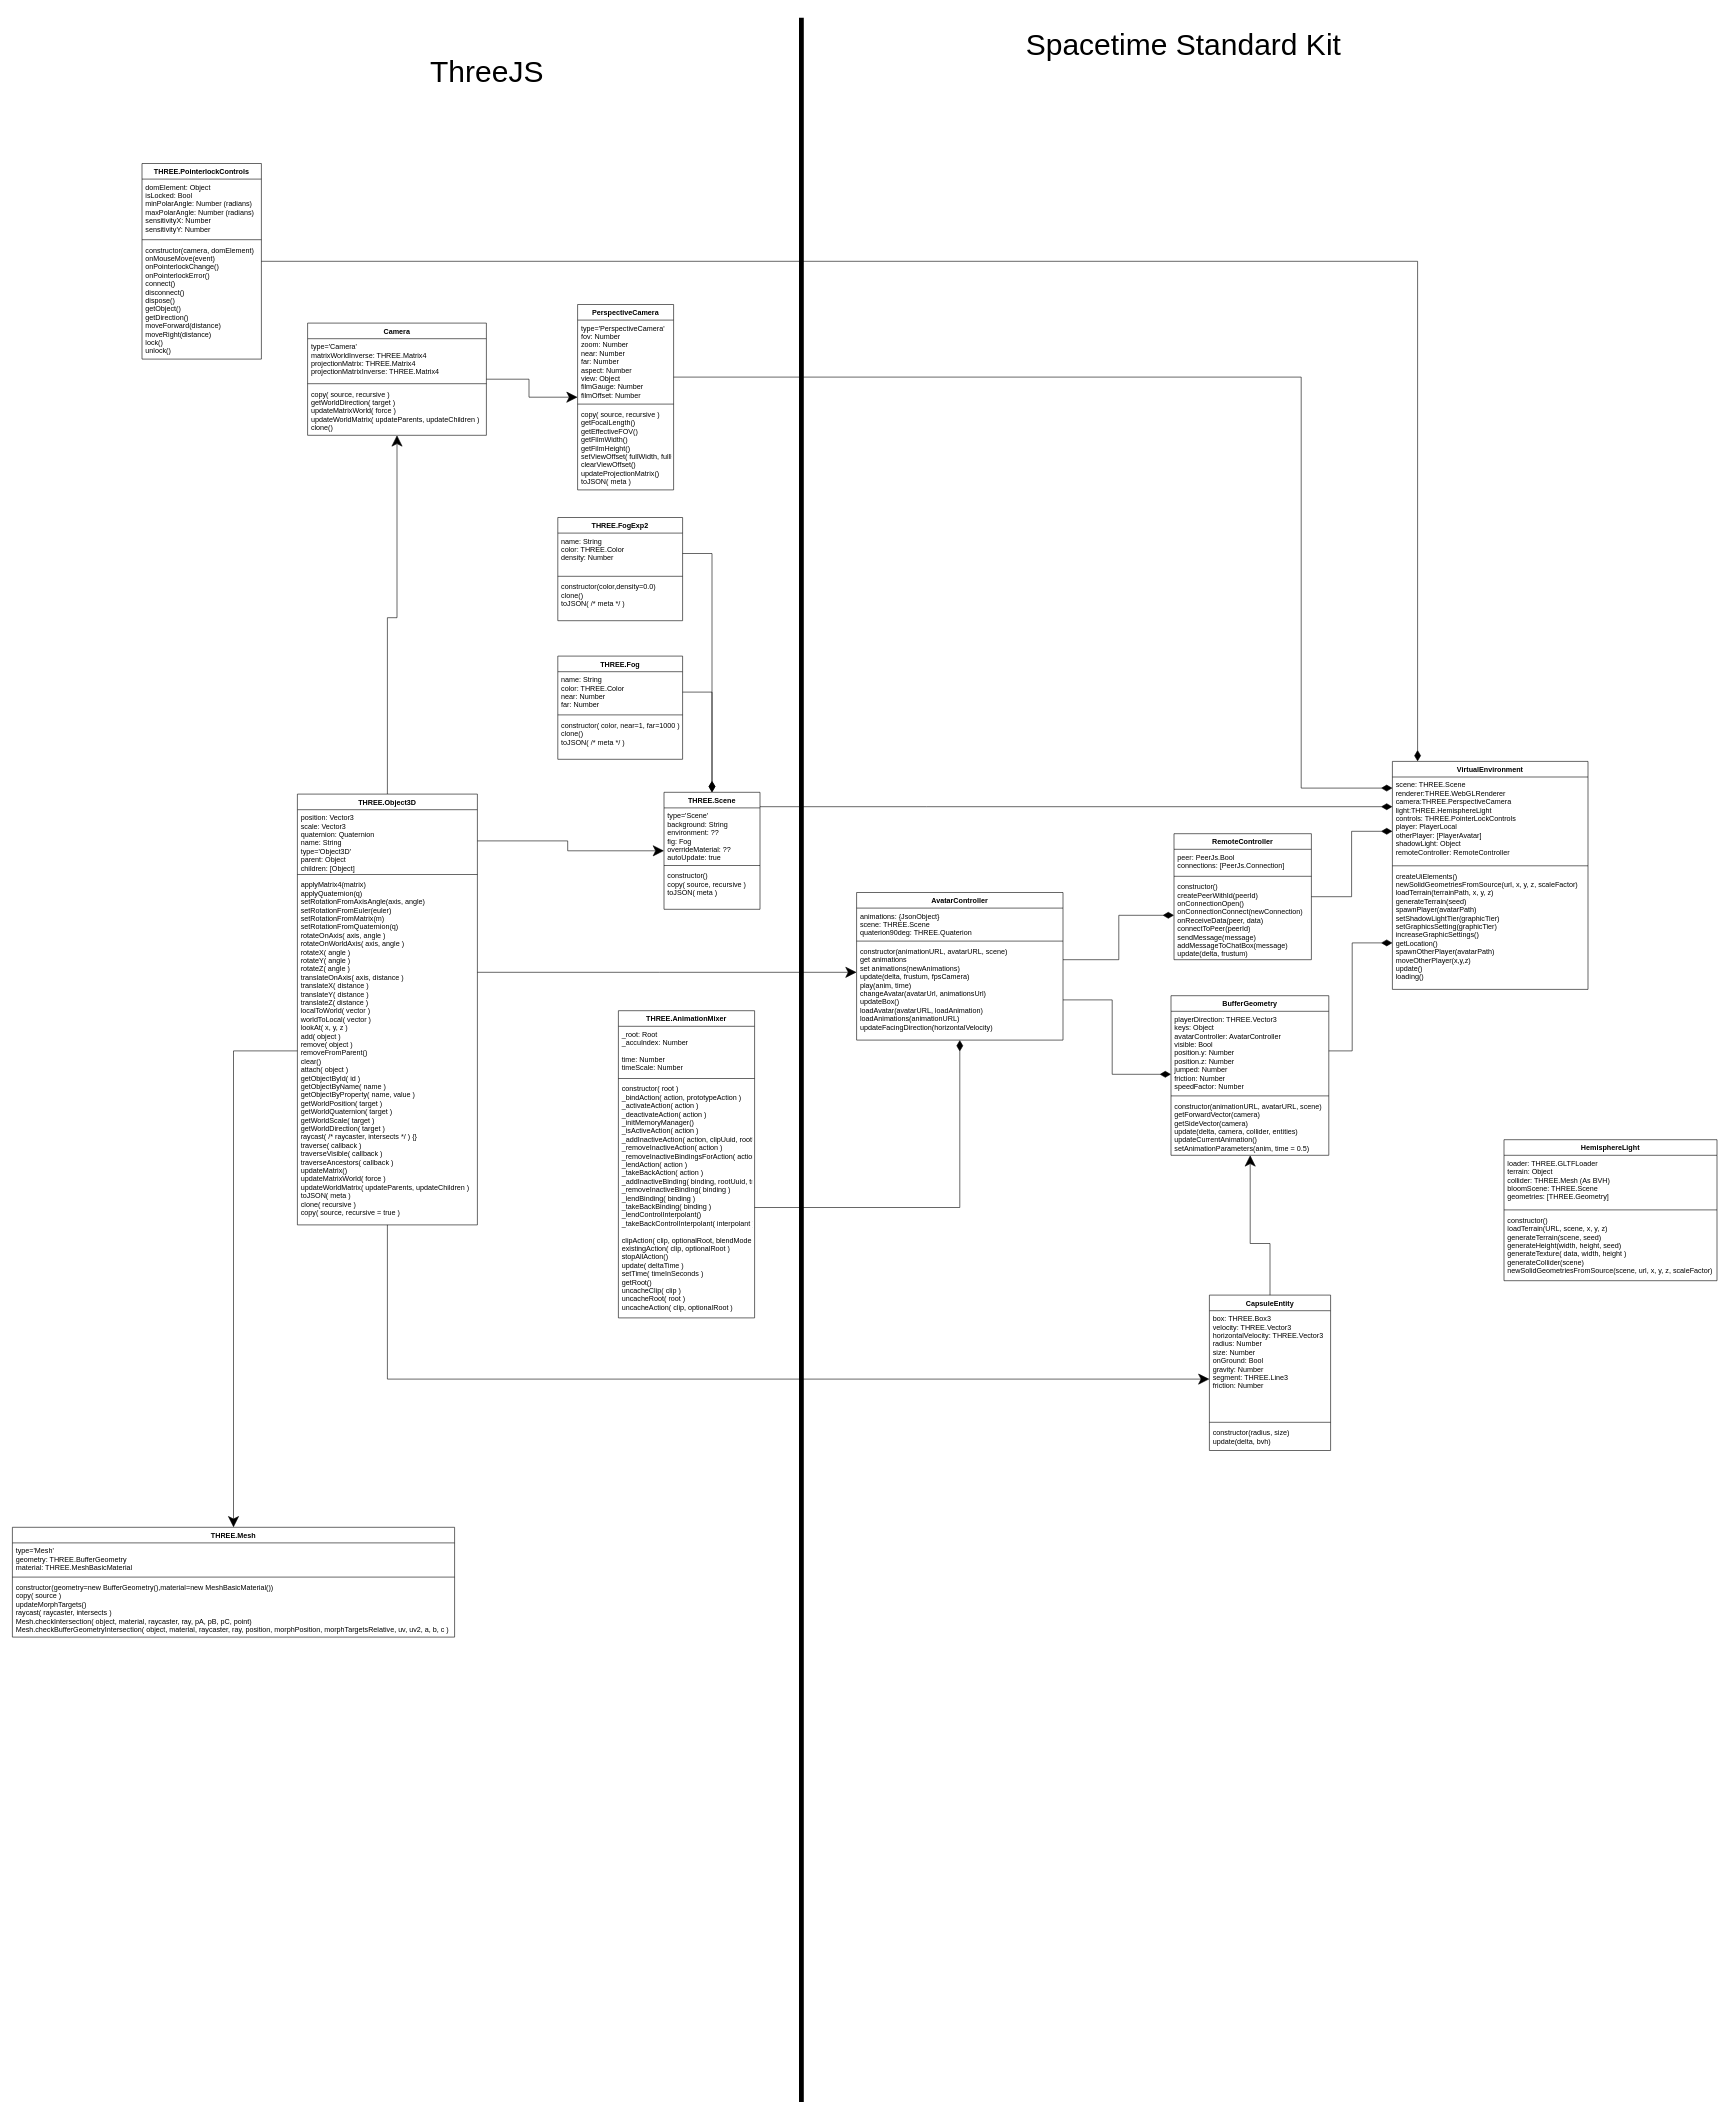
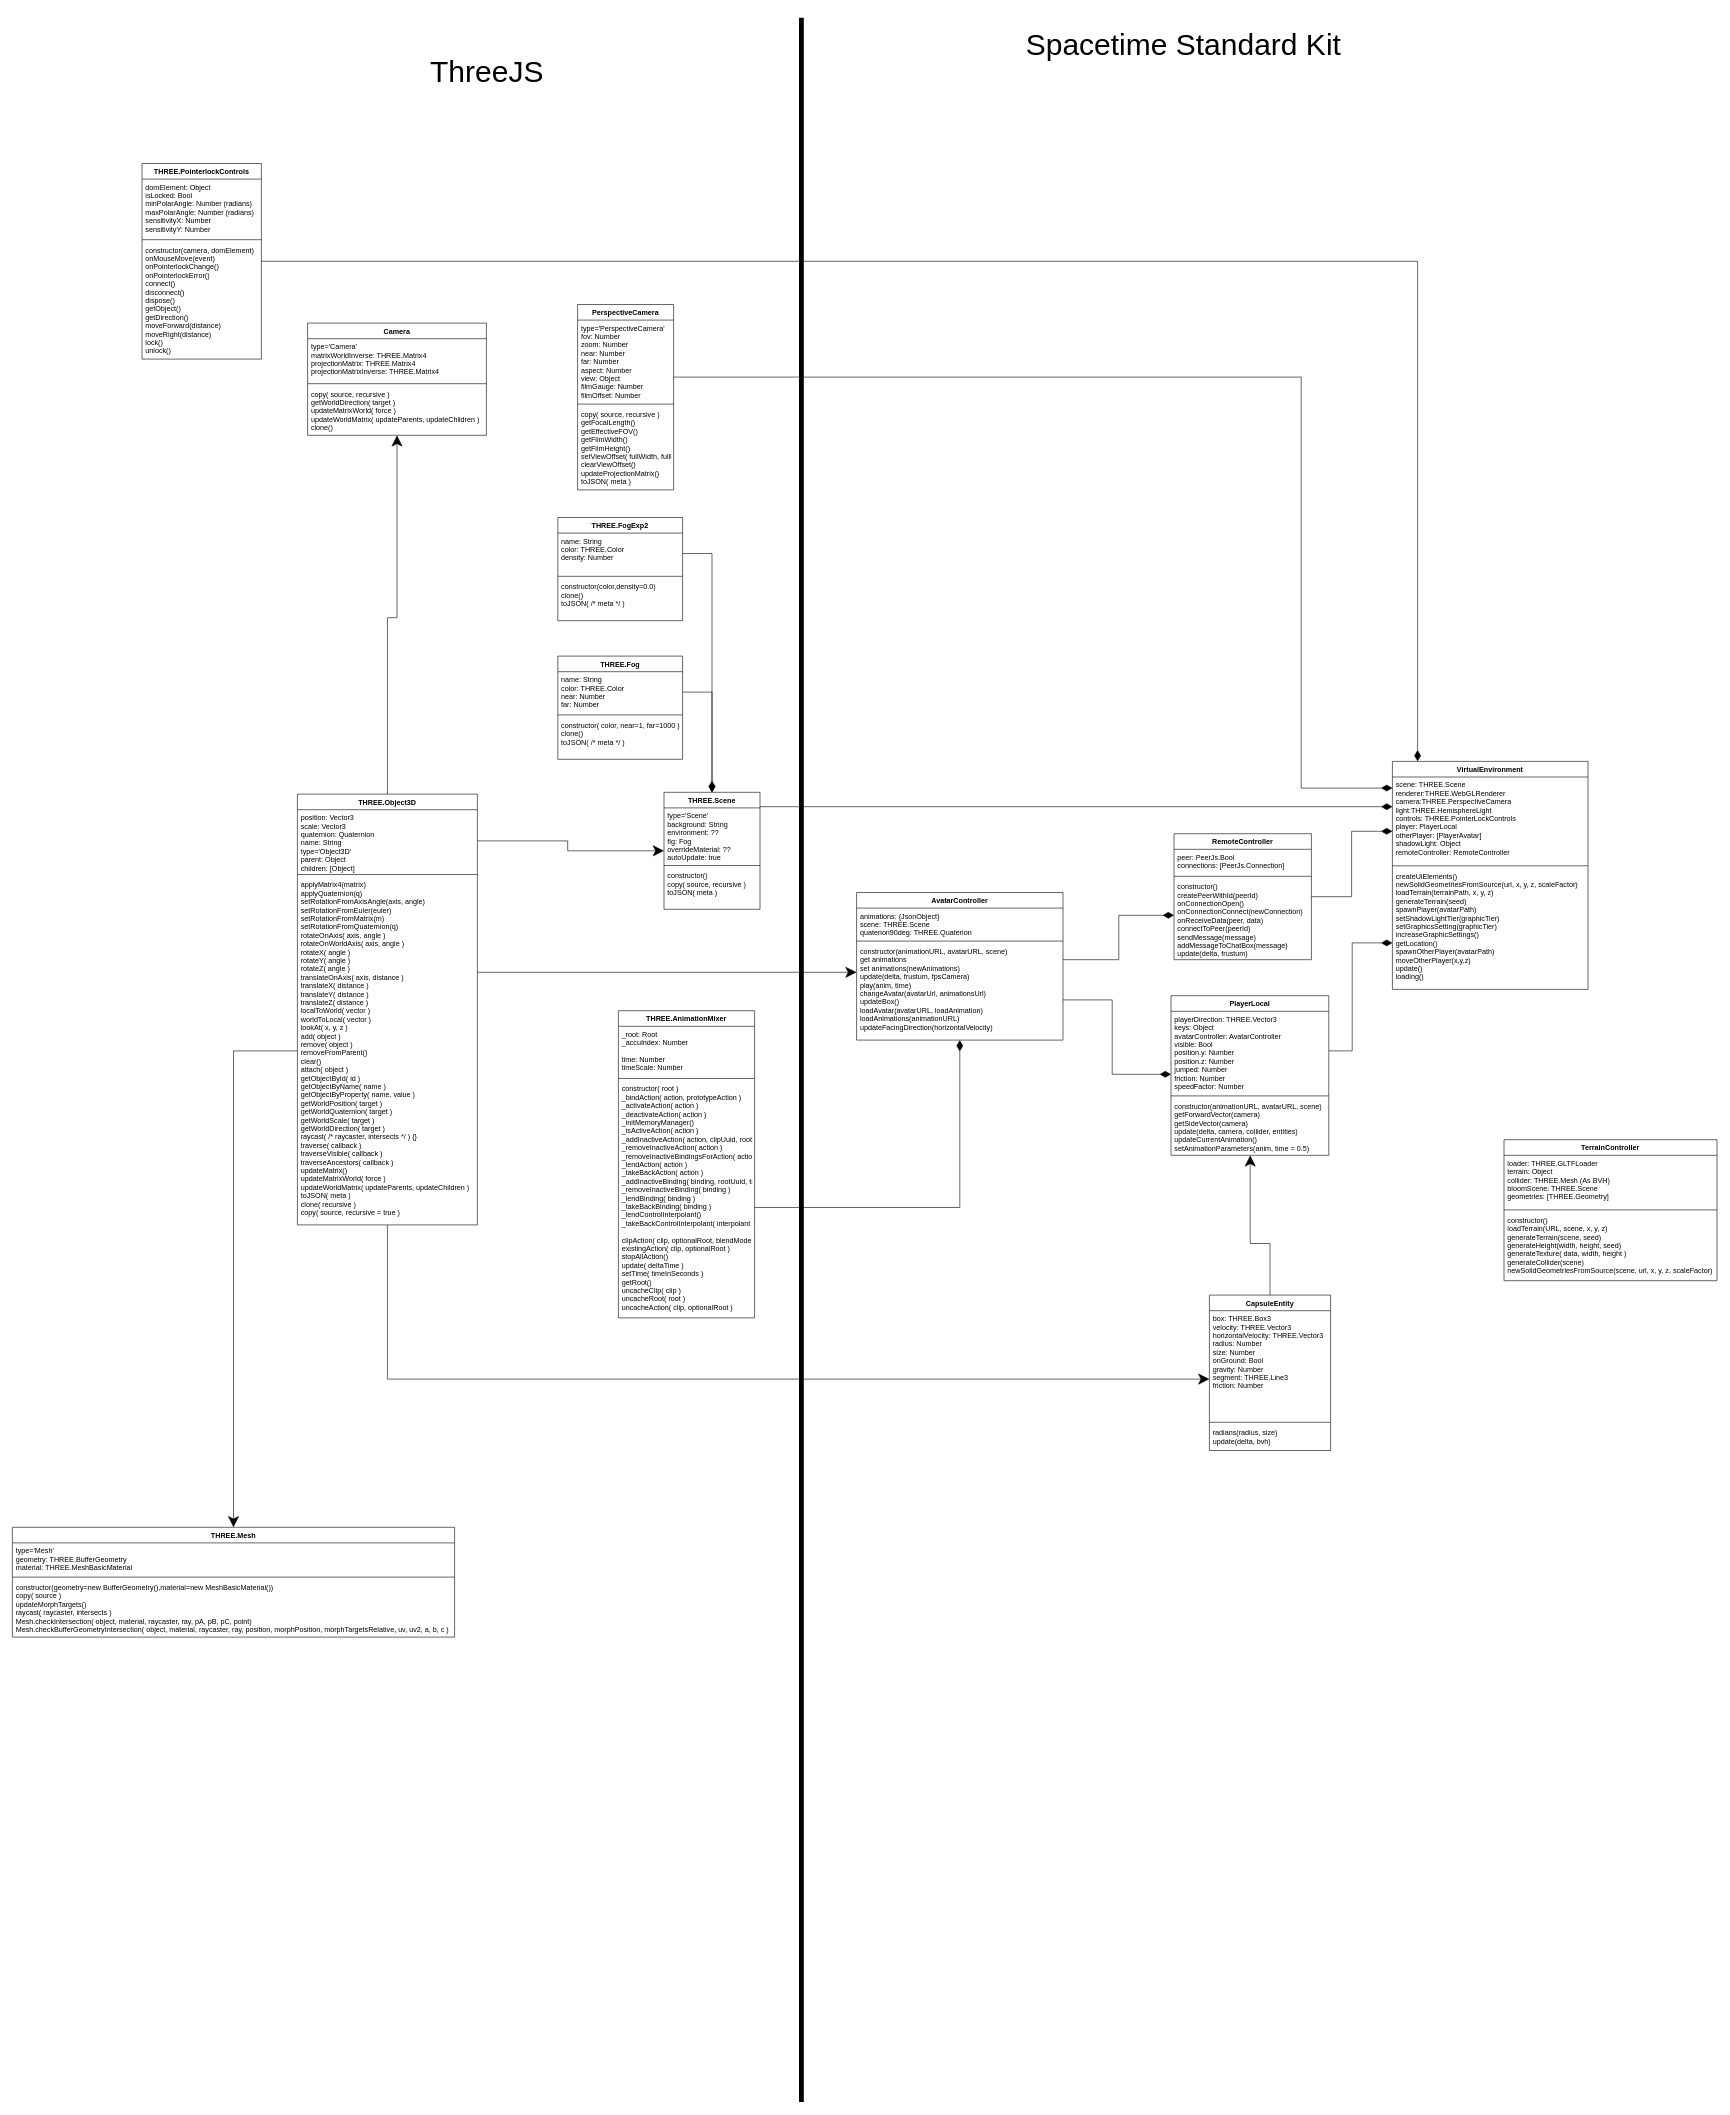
edge "Camera" -> "PerspectiveCamera": removed
node "BufferGeometry": label "BufferGeometry" -> "PlayerLocal"
node "HemisphereLight": label "HemisphereLight" -> "TerrainController"
node "constructor(radius, size) update(delta, bvh)": label "constructor(radius, size) update(delta, bvh)" -> "radians(radius, size) update(delta, bvh)"
